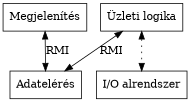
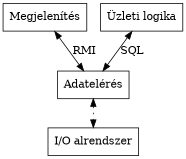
edge "Üzleti logika" -- "Adatelérés": label "RMI" -> "SQL"
edge "Üzleti logika" -- "I/O alrendszer": now "Adatelérés" -- "I/O alrendszer"
